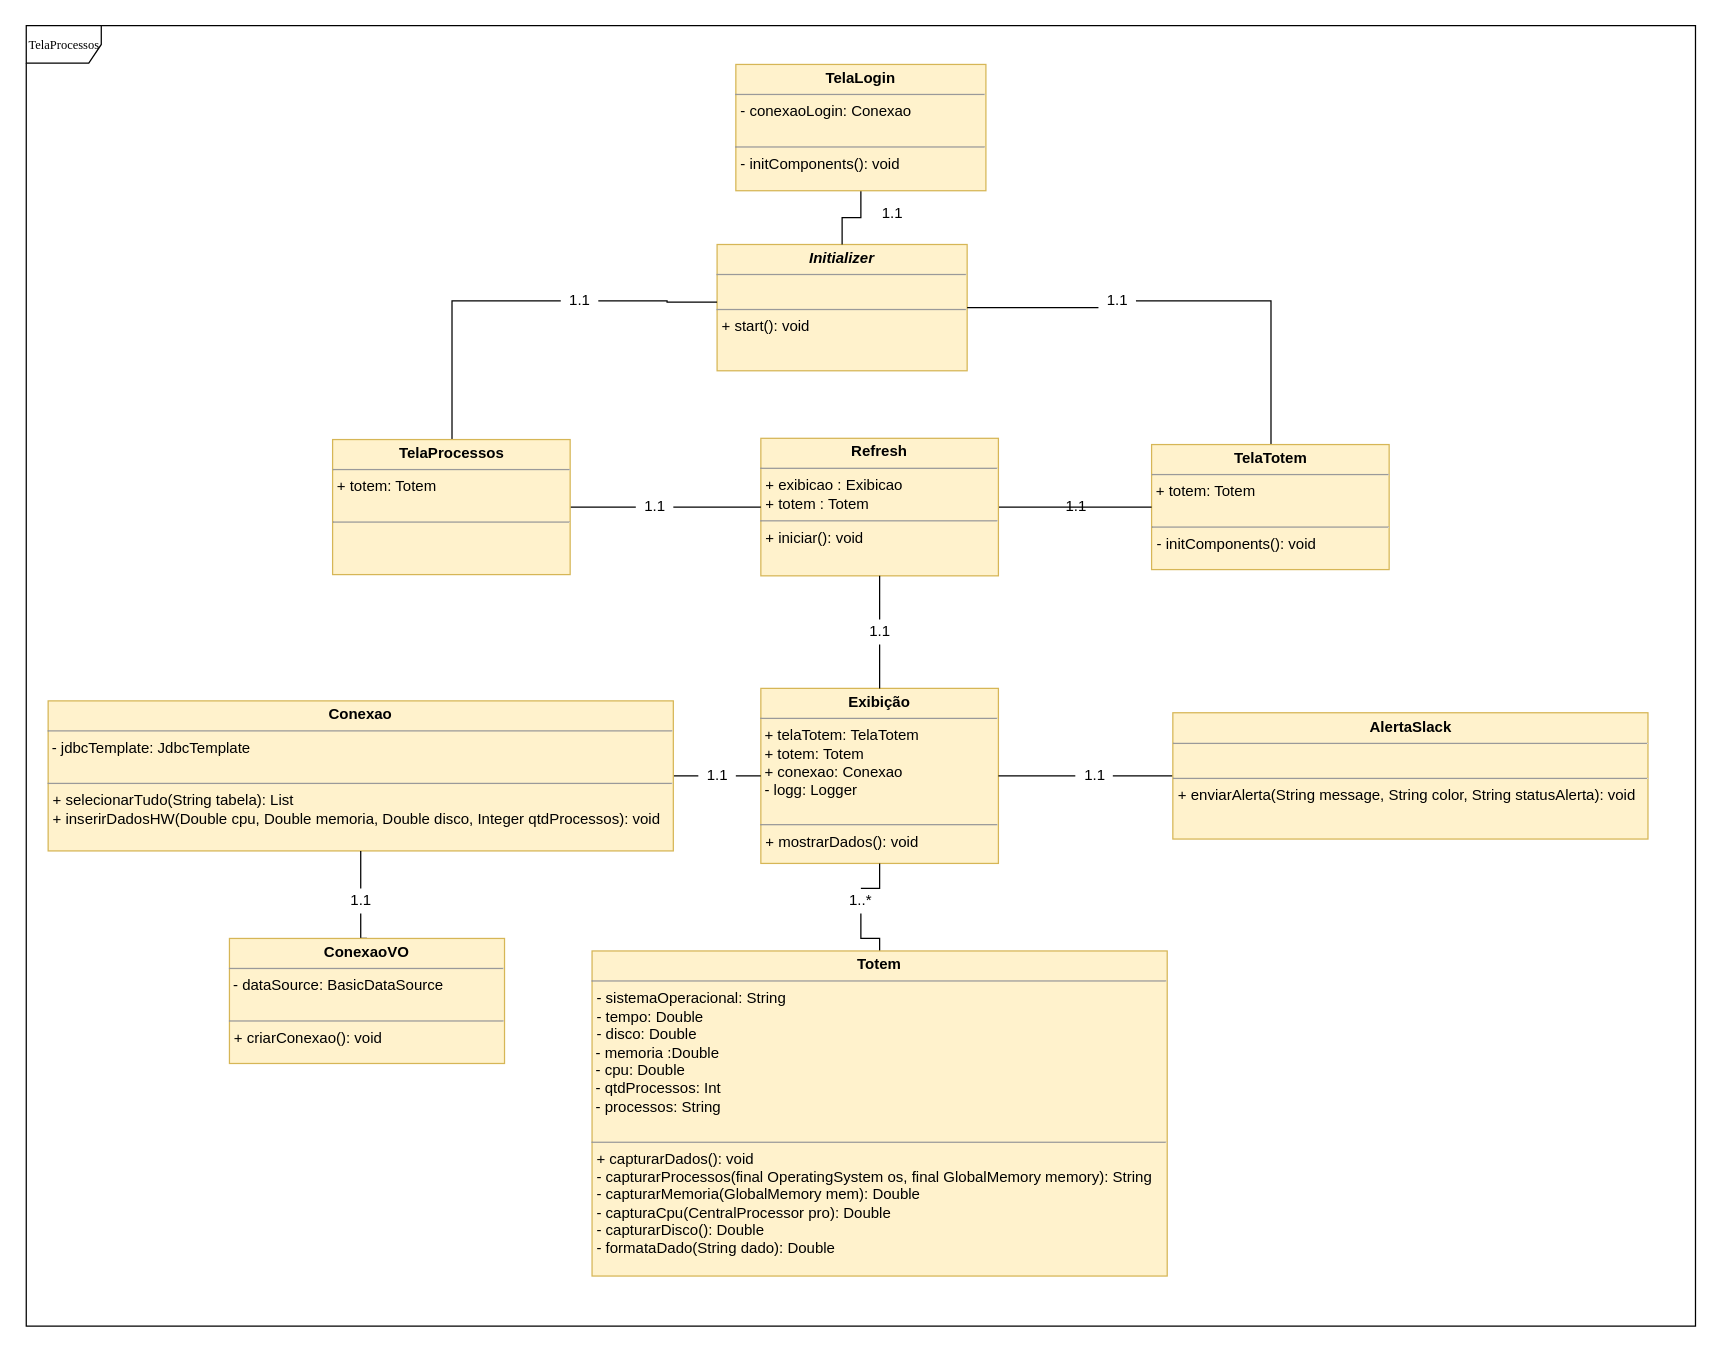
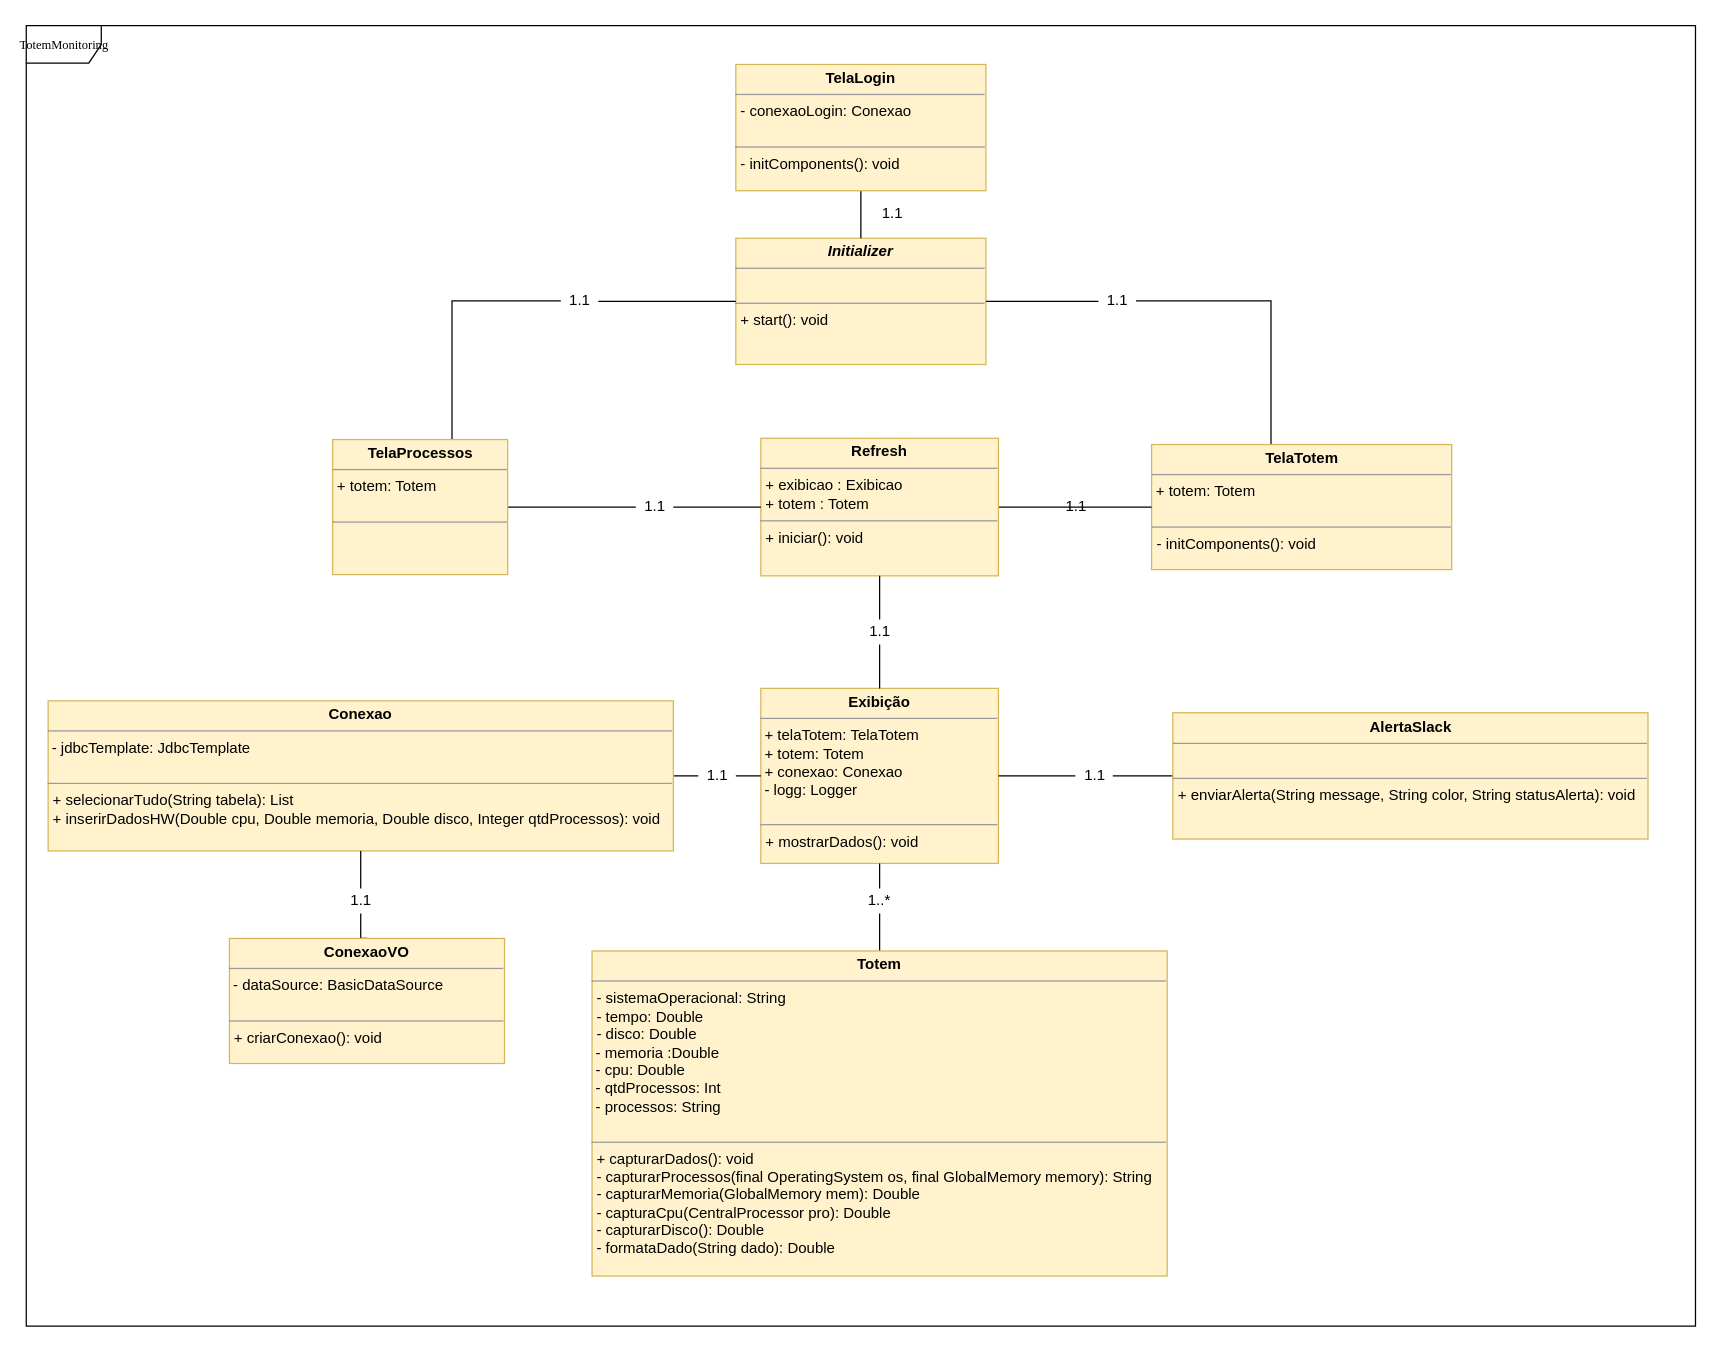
node "TelaProcessos": label "TelaProcessos" -> "TotemMonitoring"
node "Initializer + start(): void": moved (842, 308) -> (861, 301)
node "TelaProcessos + totem: Totem": size 238x135 -> 175x135
node "TelaTotem + totem: Totem - initComponents(): void": size 238x125 -> 300x125
node "1..*": moved (861, 901) -> (879, 901)
